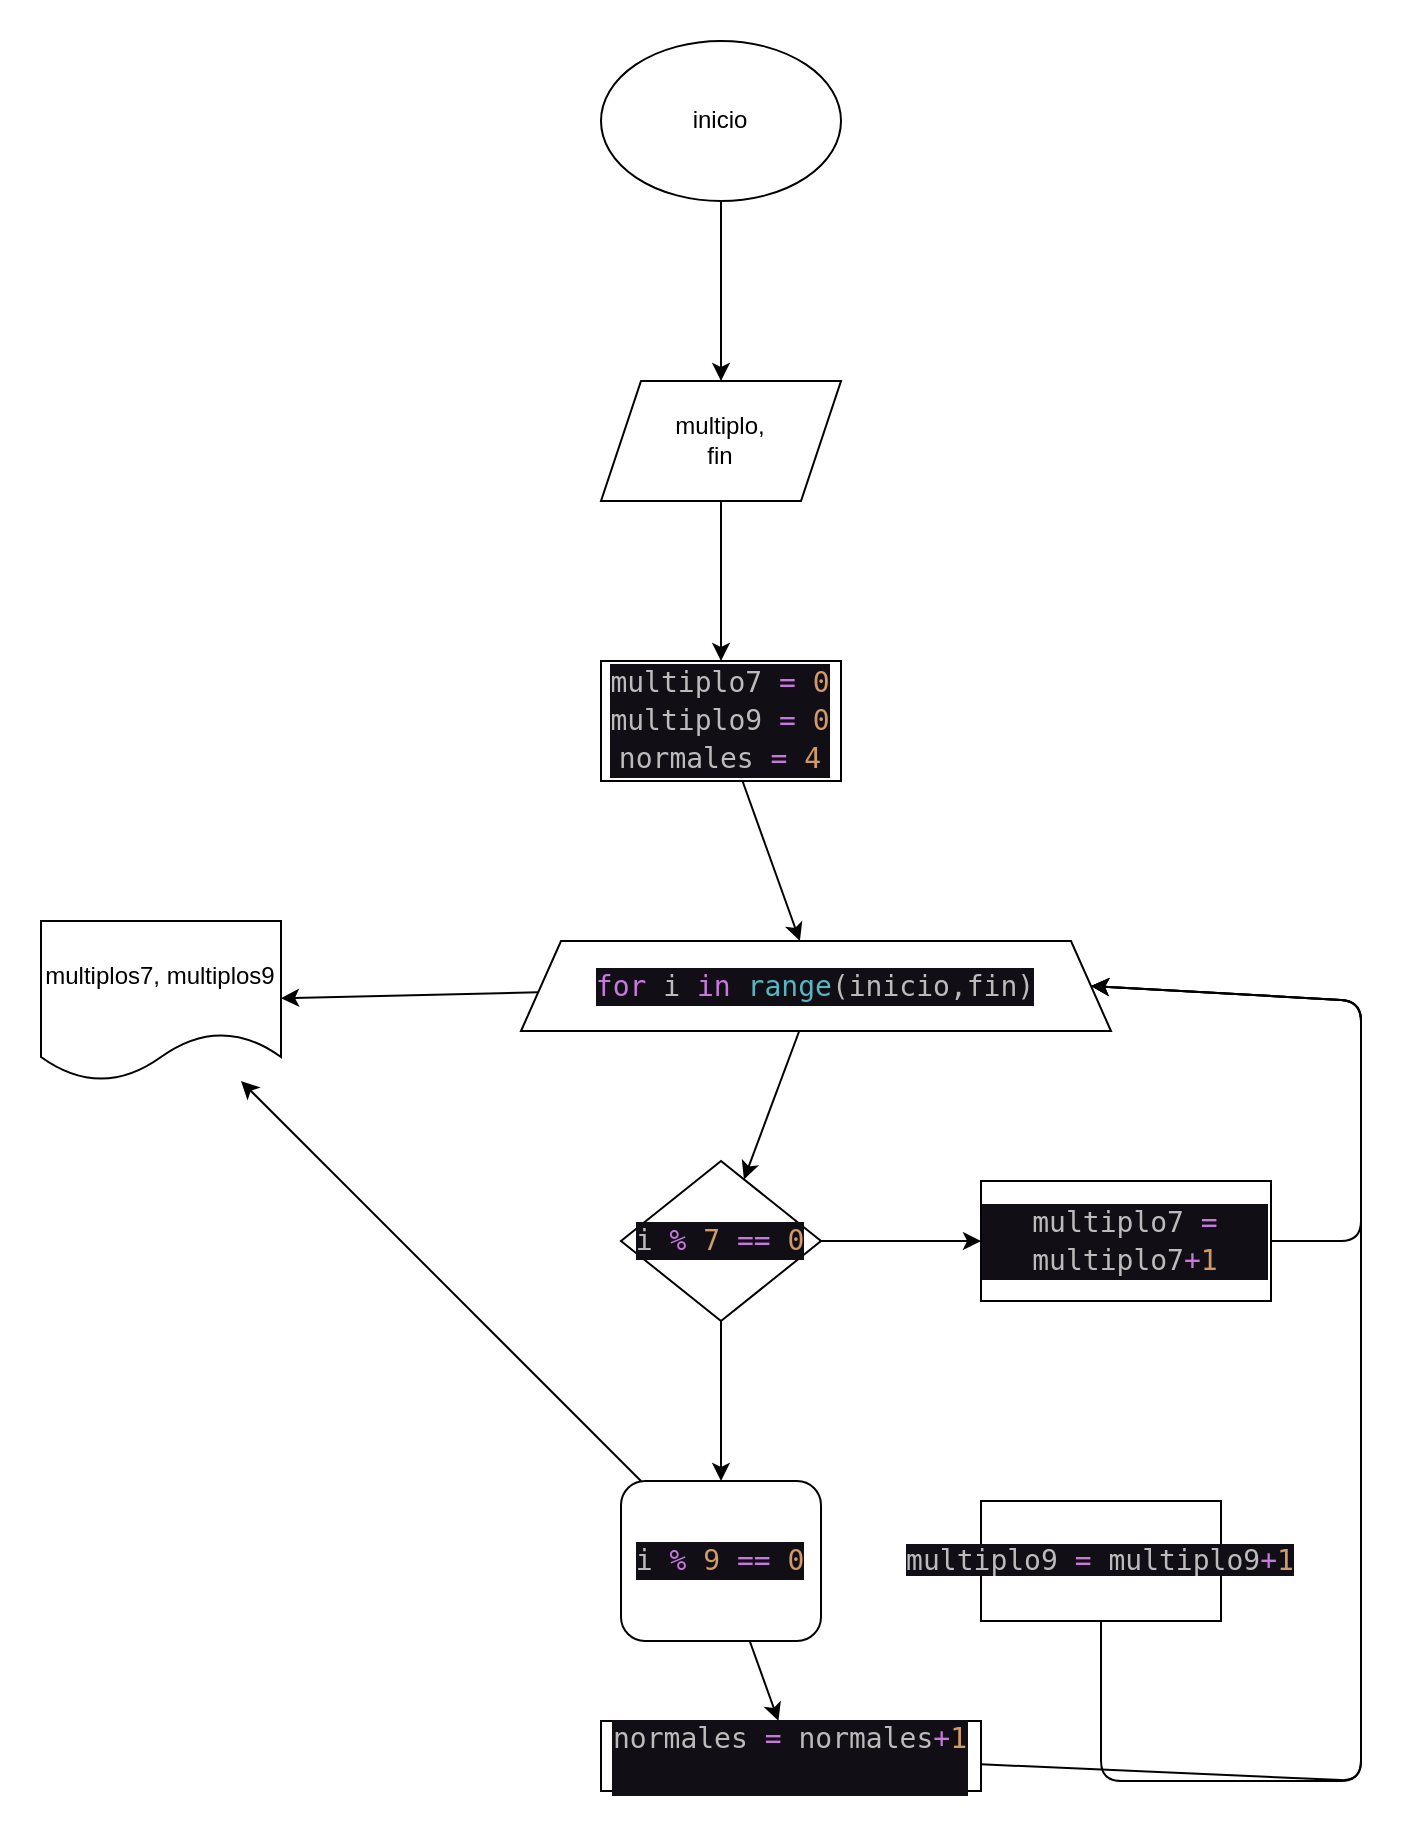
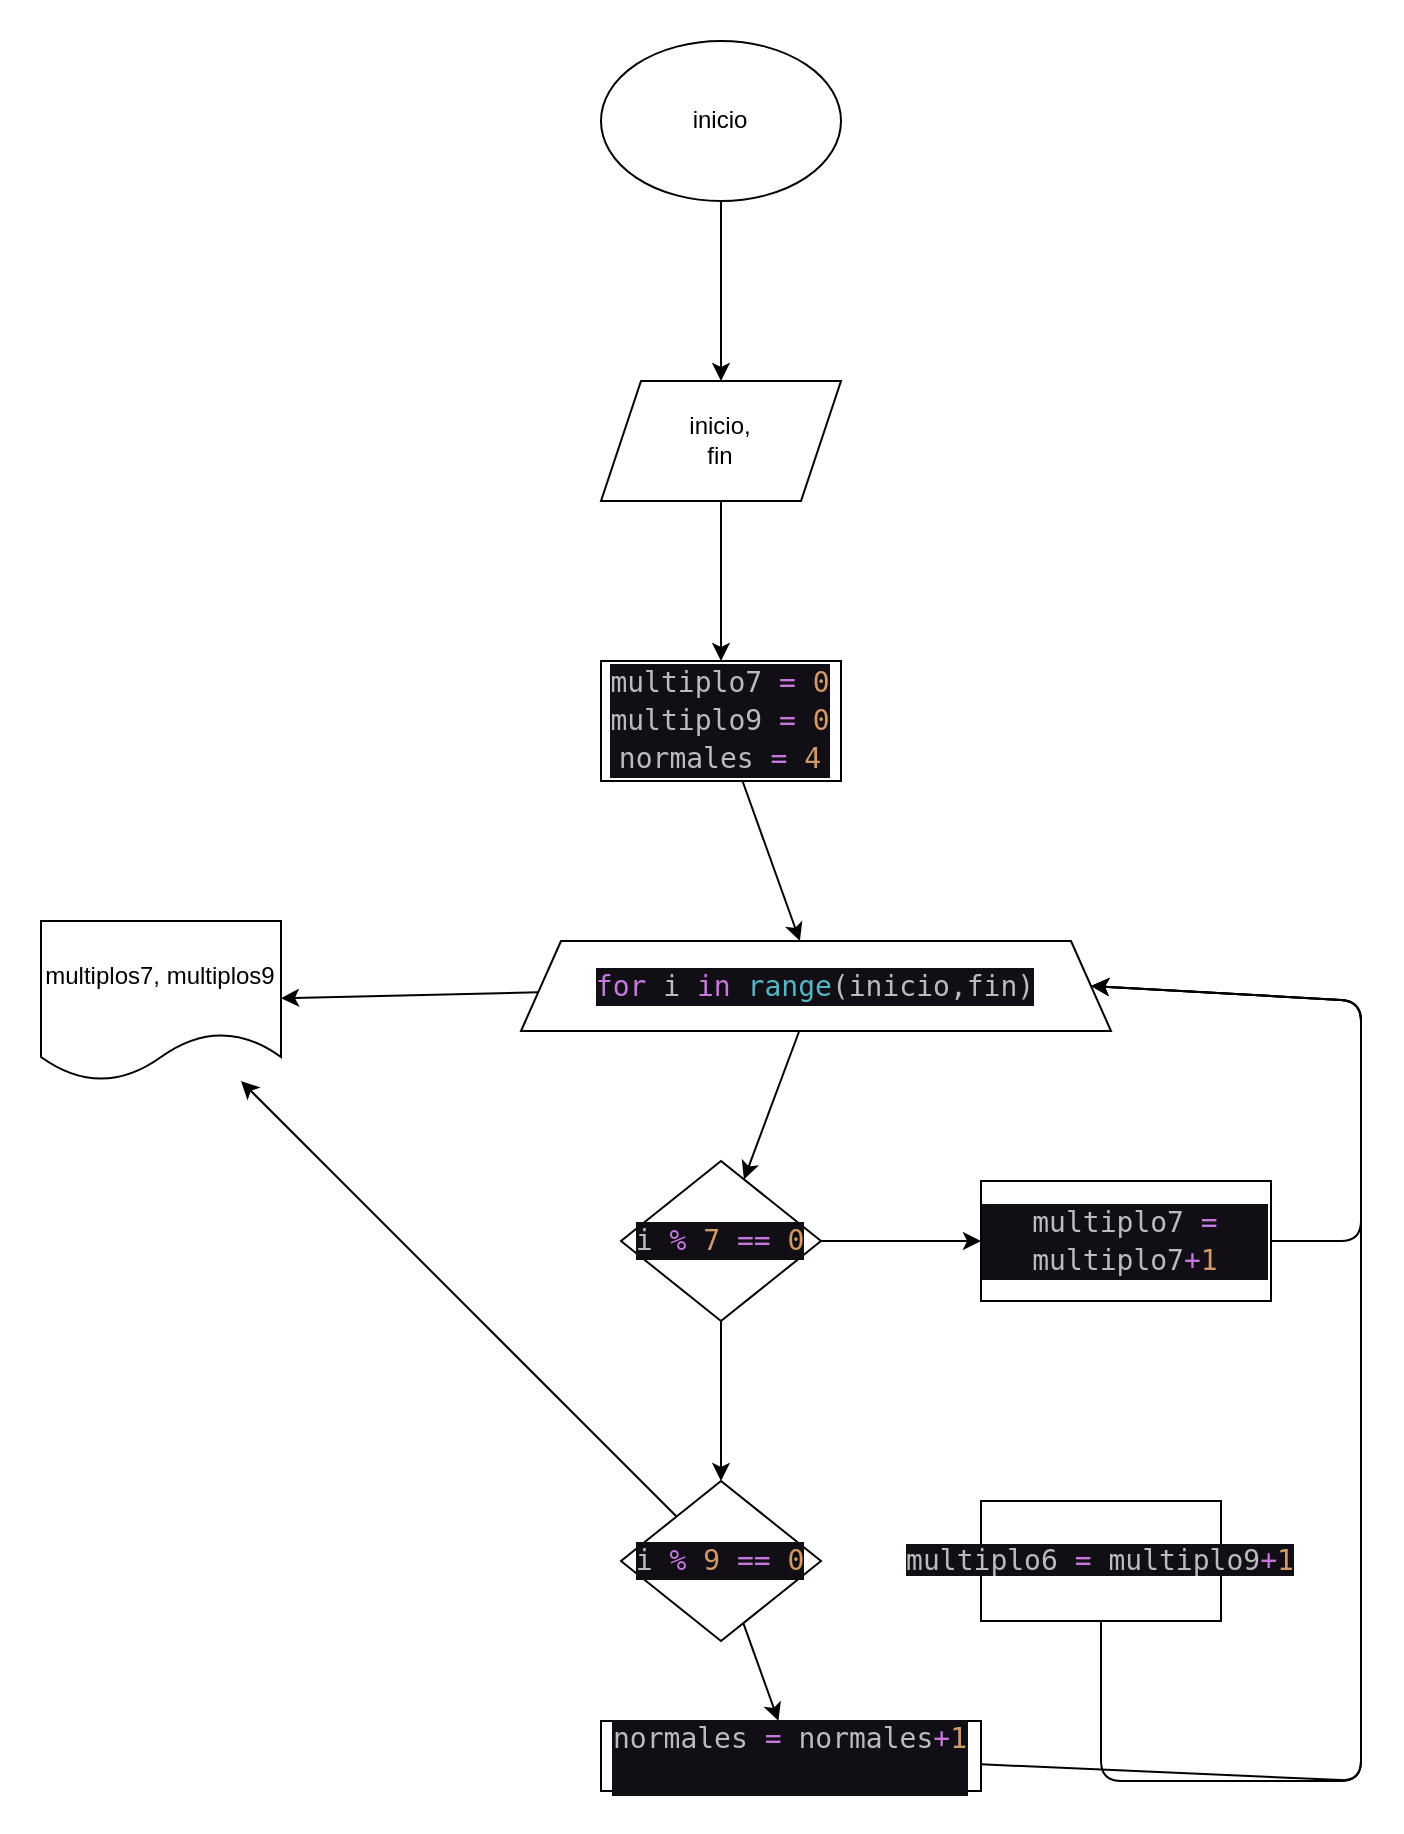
node "multiplo, fin": label "multiplo, fin" -> "inicio, fin"
node "i % 9 == 0": shape rounded rectangle -> diamond
node "multiplo9 = multiplo9+1": label "multiplo9 = multiplo9+1" -> "multiplo6 = multiplo9+1"
